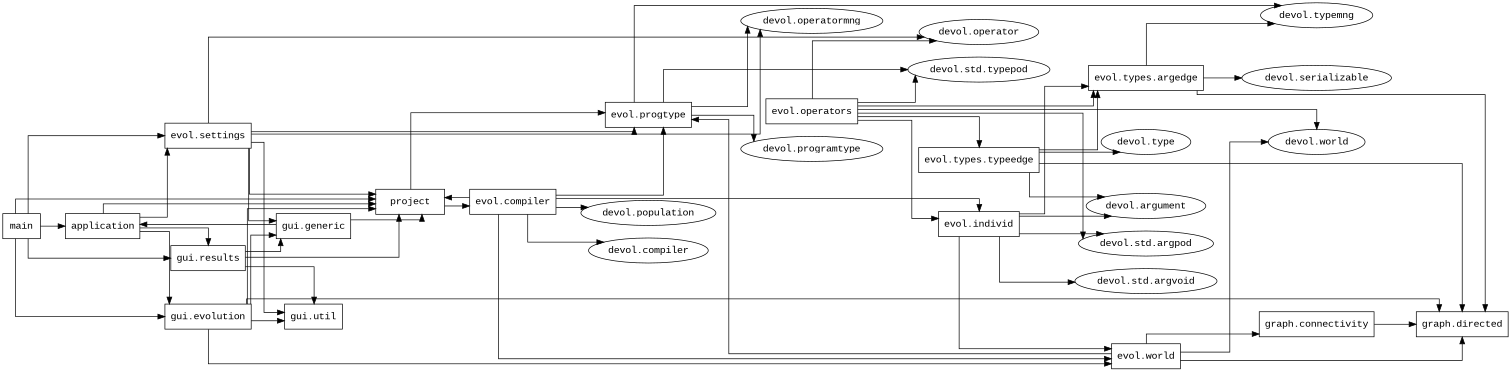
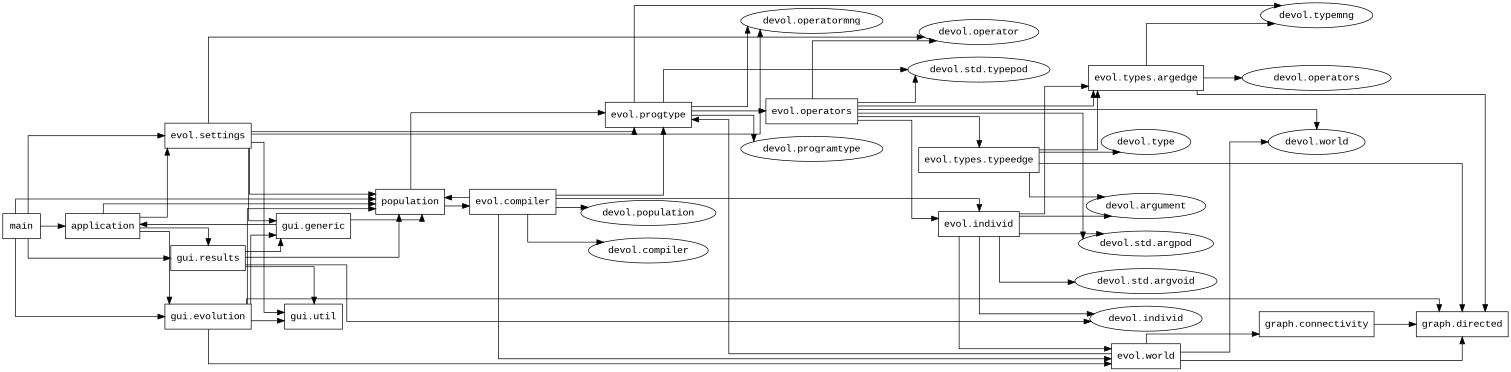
node "devol.serializable": label "devol.serializable" -> "devol.operators"
edge "evol.progtype" -> "evol.operators": added
node "project": label "project" -> "population"
node "devol.individ": added
